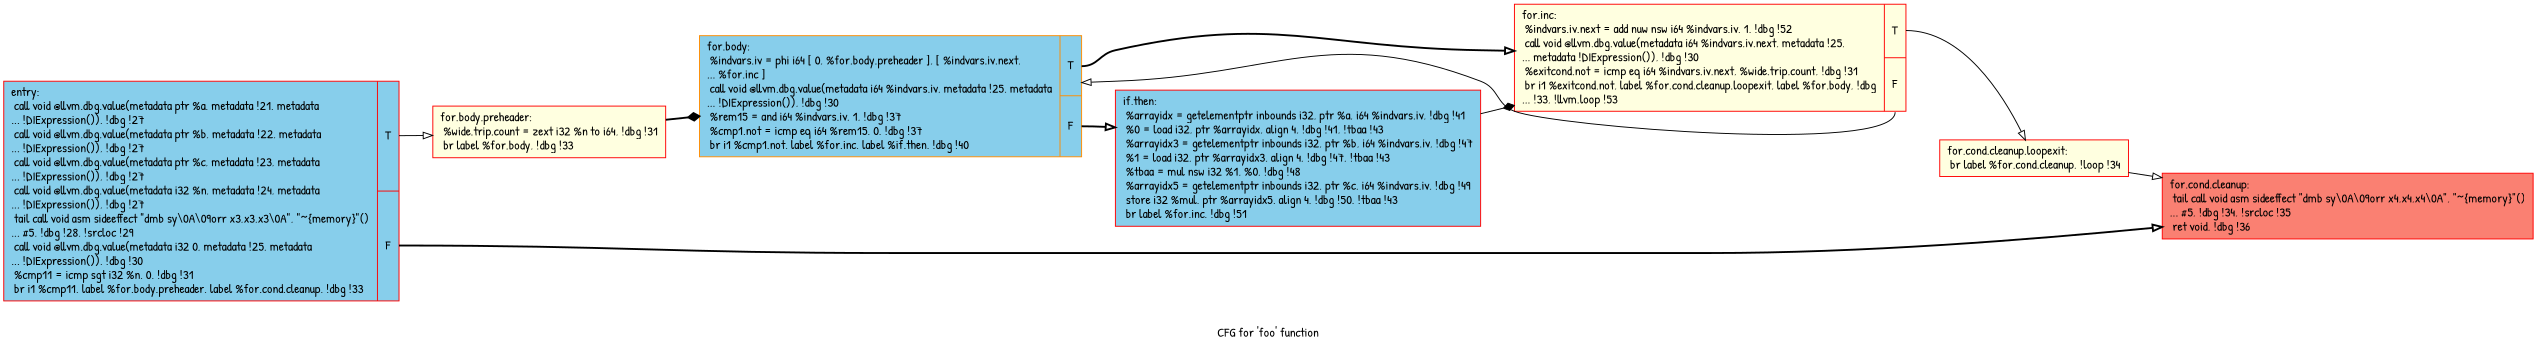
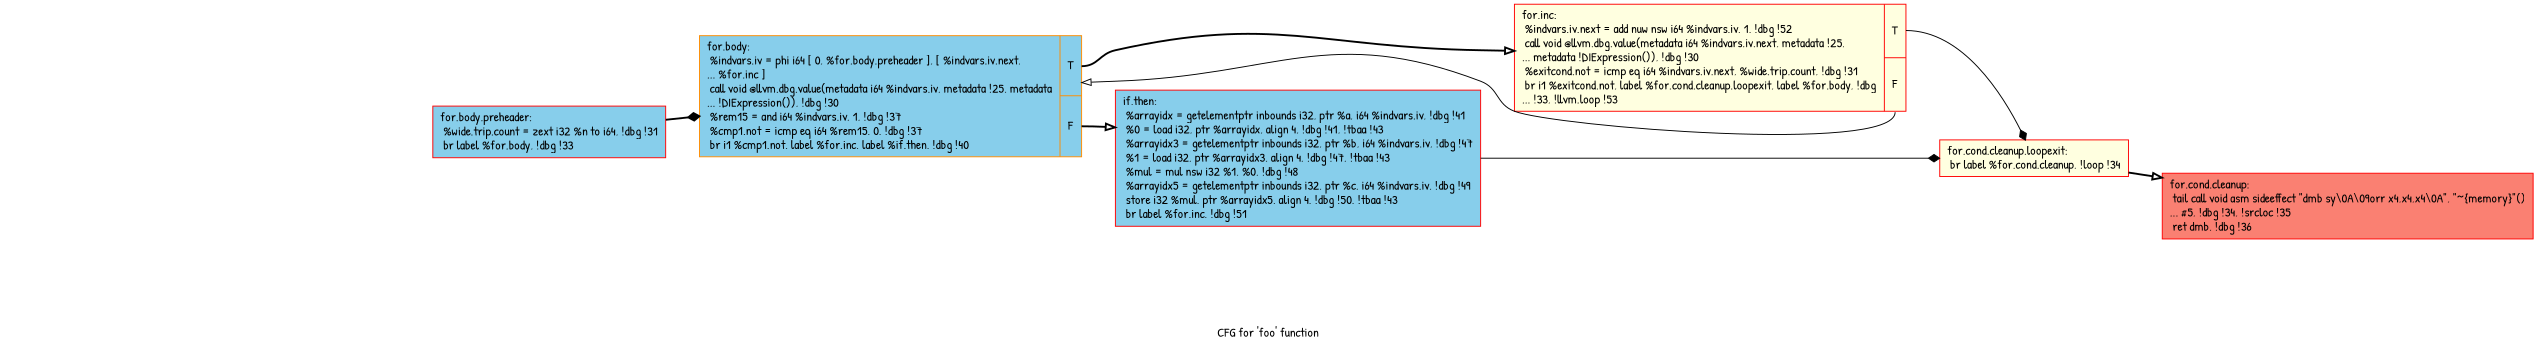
edge "for.inc:" -> "for.cond.cleanup.loopexit:": arrowhead onormal -> diamond
edge "if.then:" -> "for.inc:": now "if.then:" -> "for.cond.cleanup.loopexit:"
node "for.body.preheader:": fillcolor lightyellow -> skyblue
node "if.then:": text "%tbaa = mul nsw i32 %1, %0, !dbg !48" -> "%mul = mul nsw i32 %1, %0, !dbg !48"
edge "for.cond.cleanup.loopexit:" -> "for.cond.cleanup:": style solid -> bold
node "entry:": removed
node "for.cond.cleanup:": text "ret void, !dbg !36" -> "ret dmb, !dbg !36"
